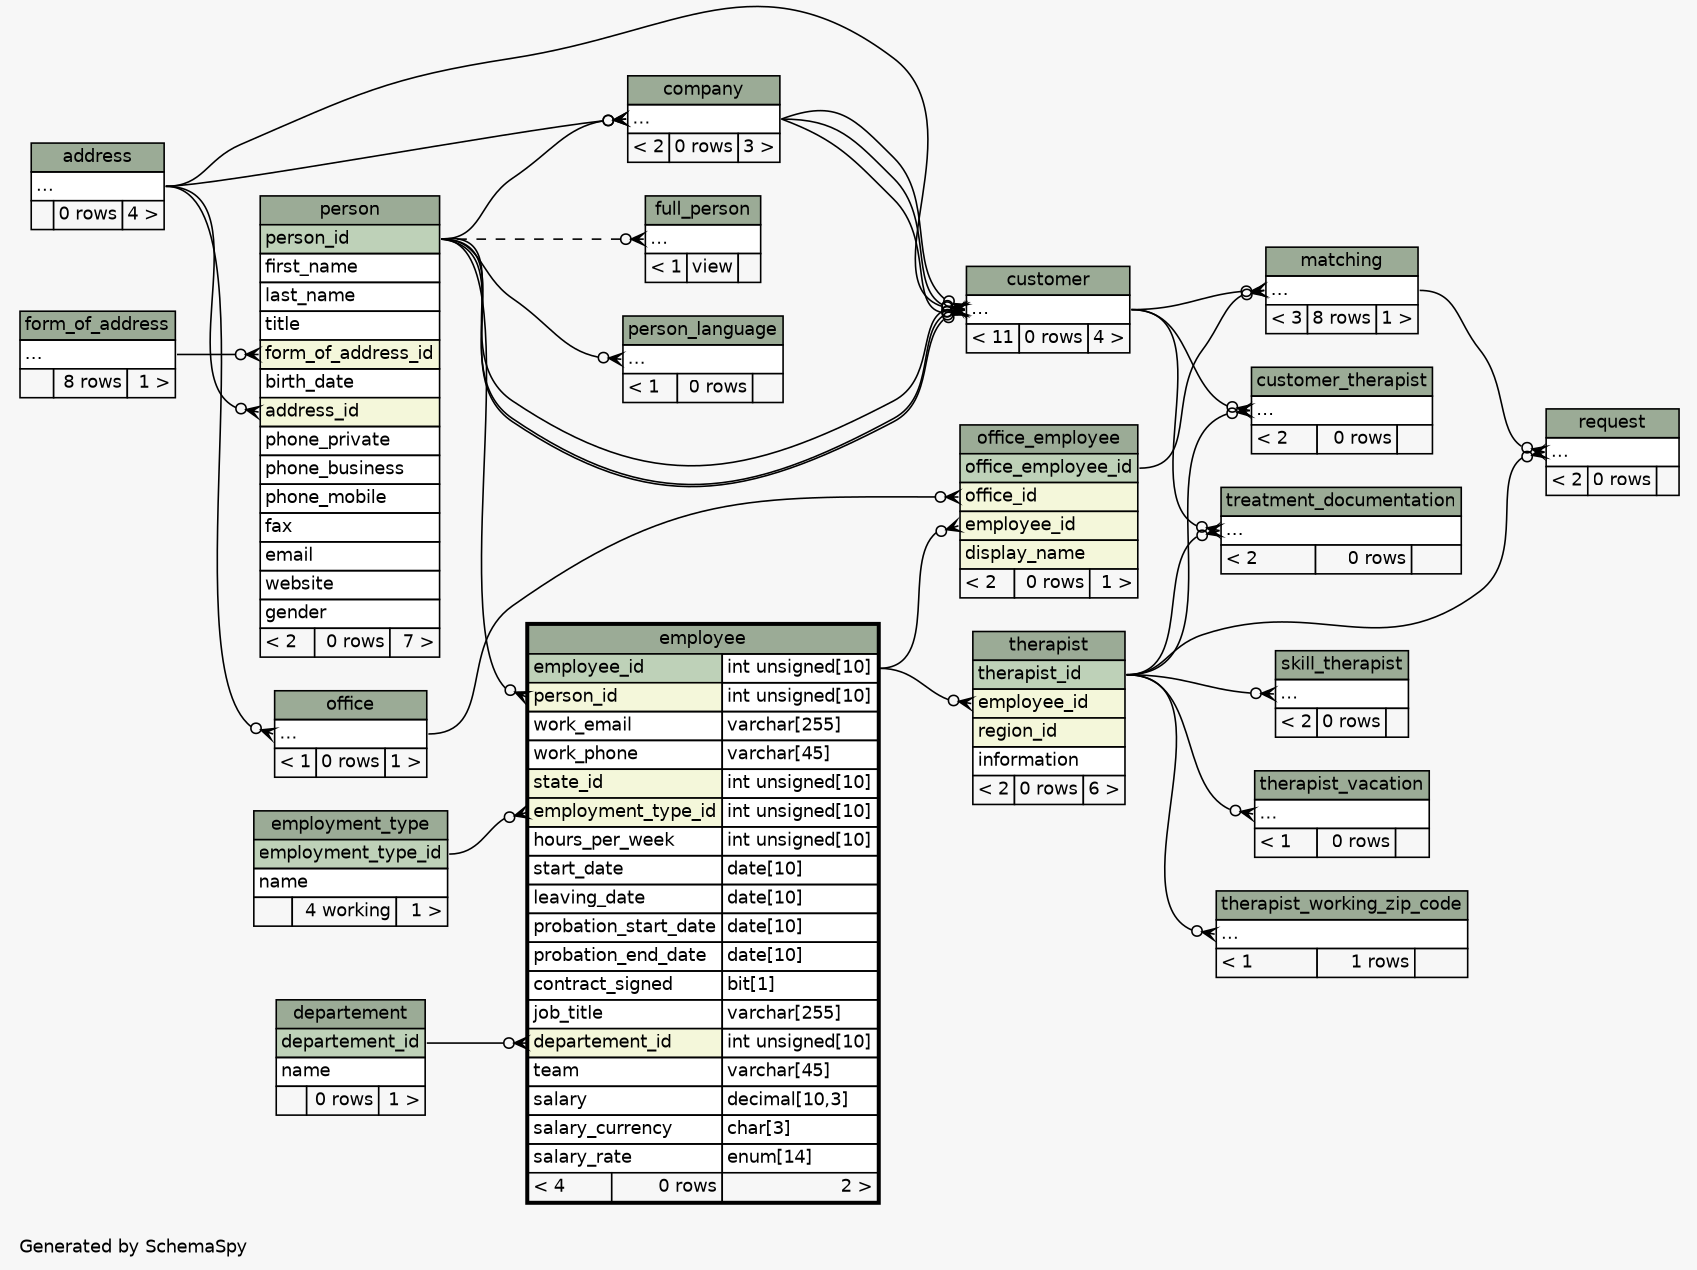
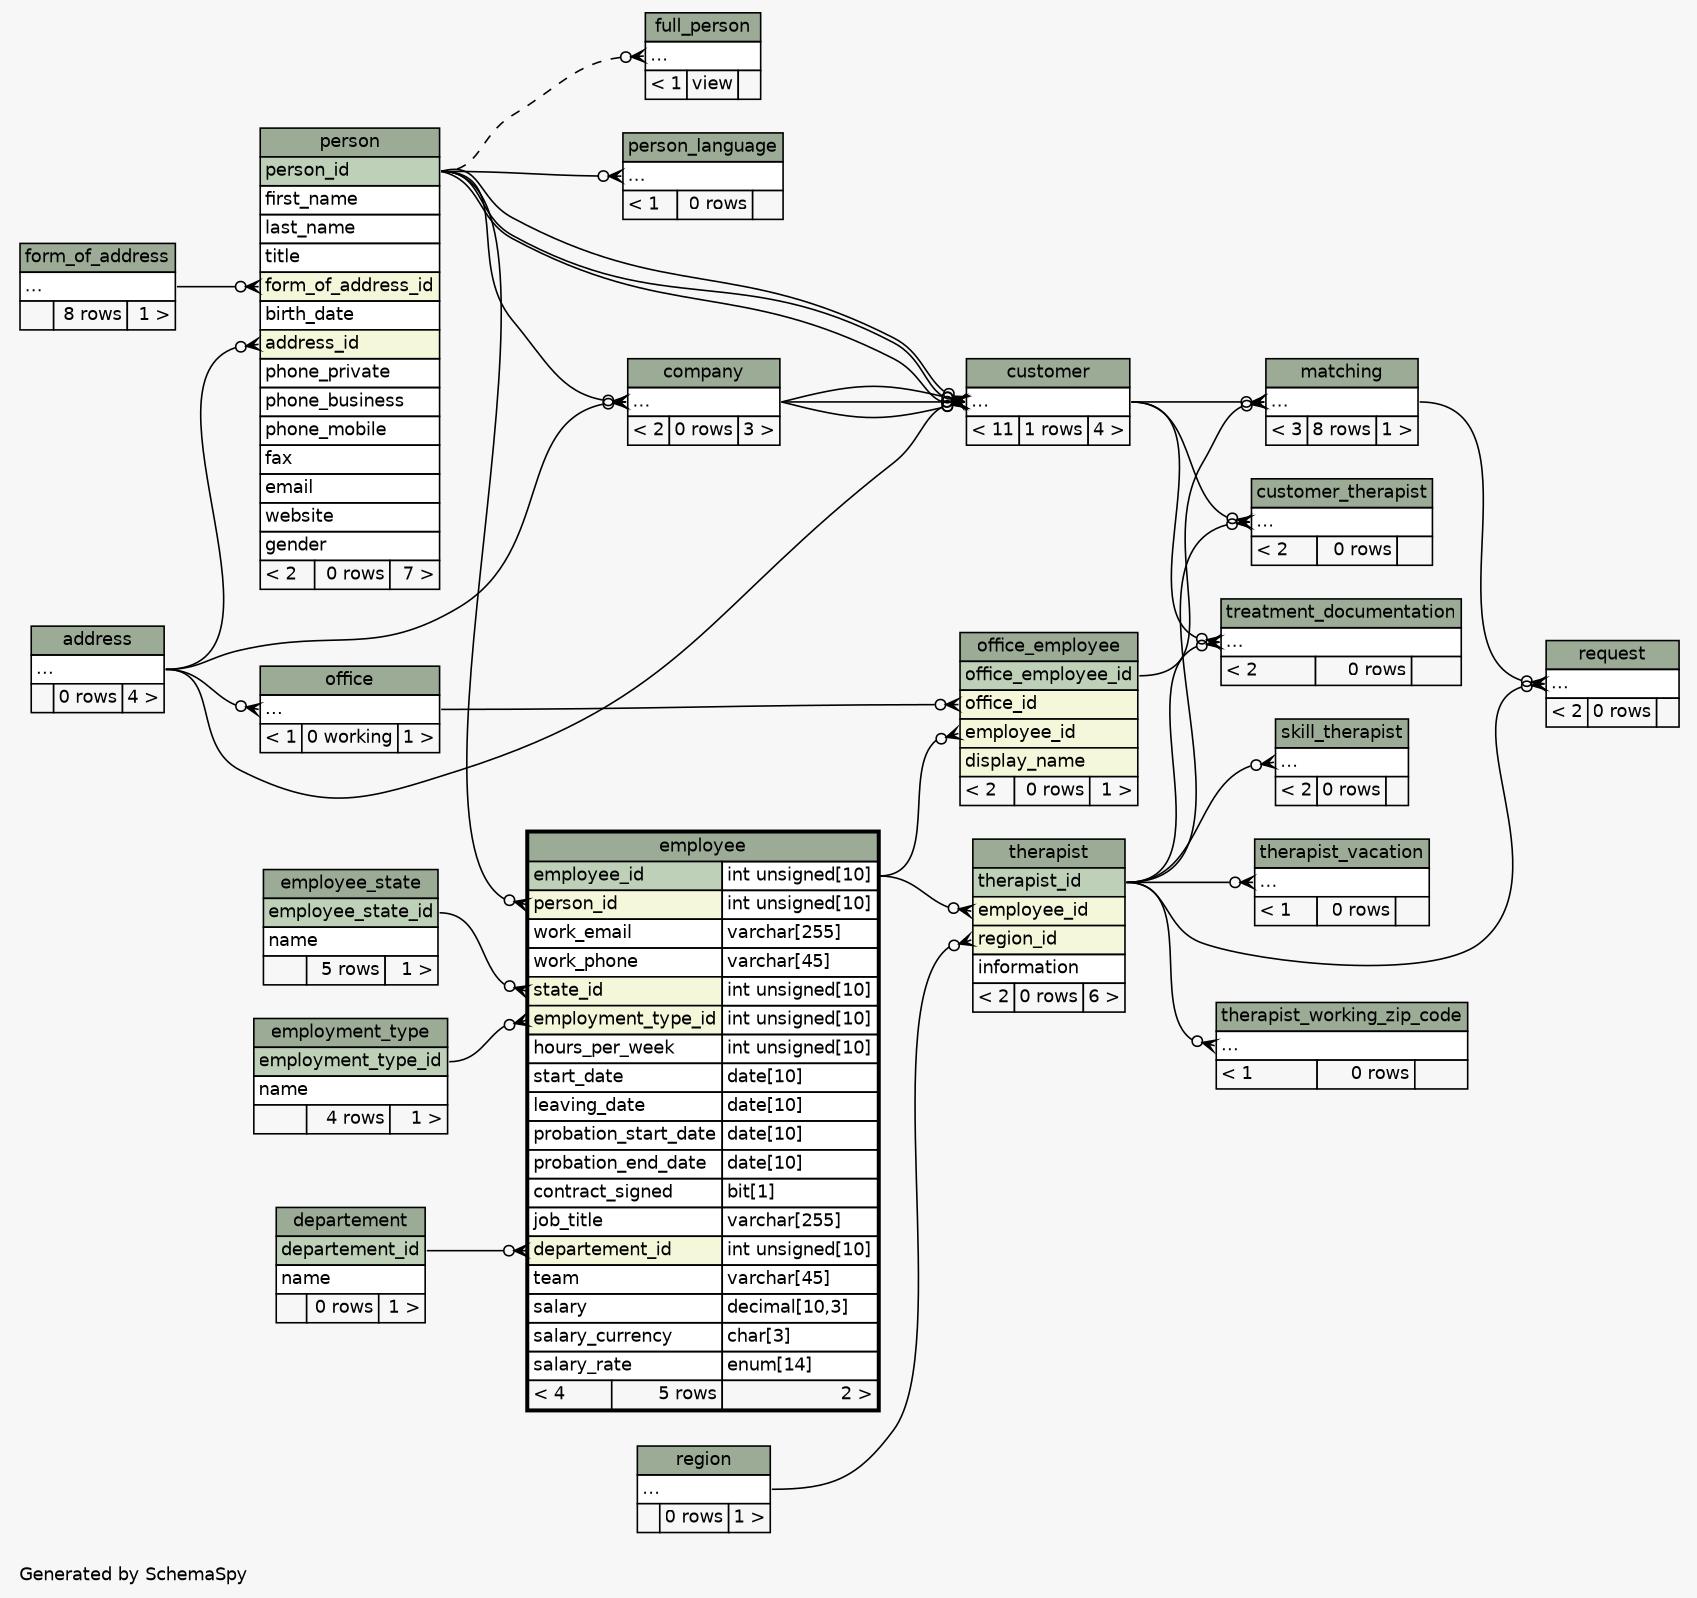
node "customer": text "0 rows" -> "1 rows"
node "office": text "0 rows" -> "0 working"
node "employment_type": text "4 working" -> "4 rows"
node "employee_state": added
node "therapist_working_zip_code": text "1 rows" -> "0 rows"
node "employee": text "0 rows" -> "5 rows"
node "region": added
